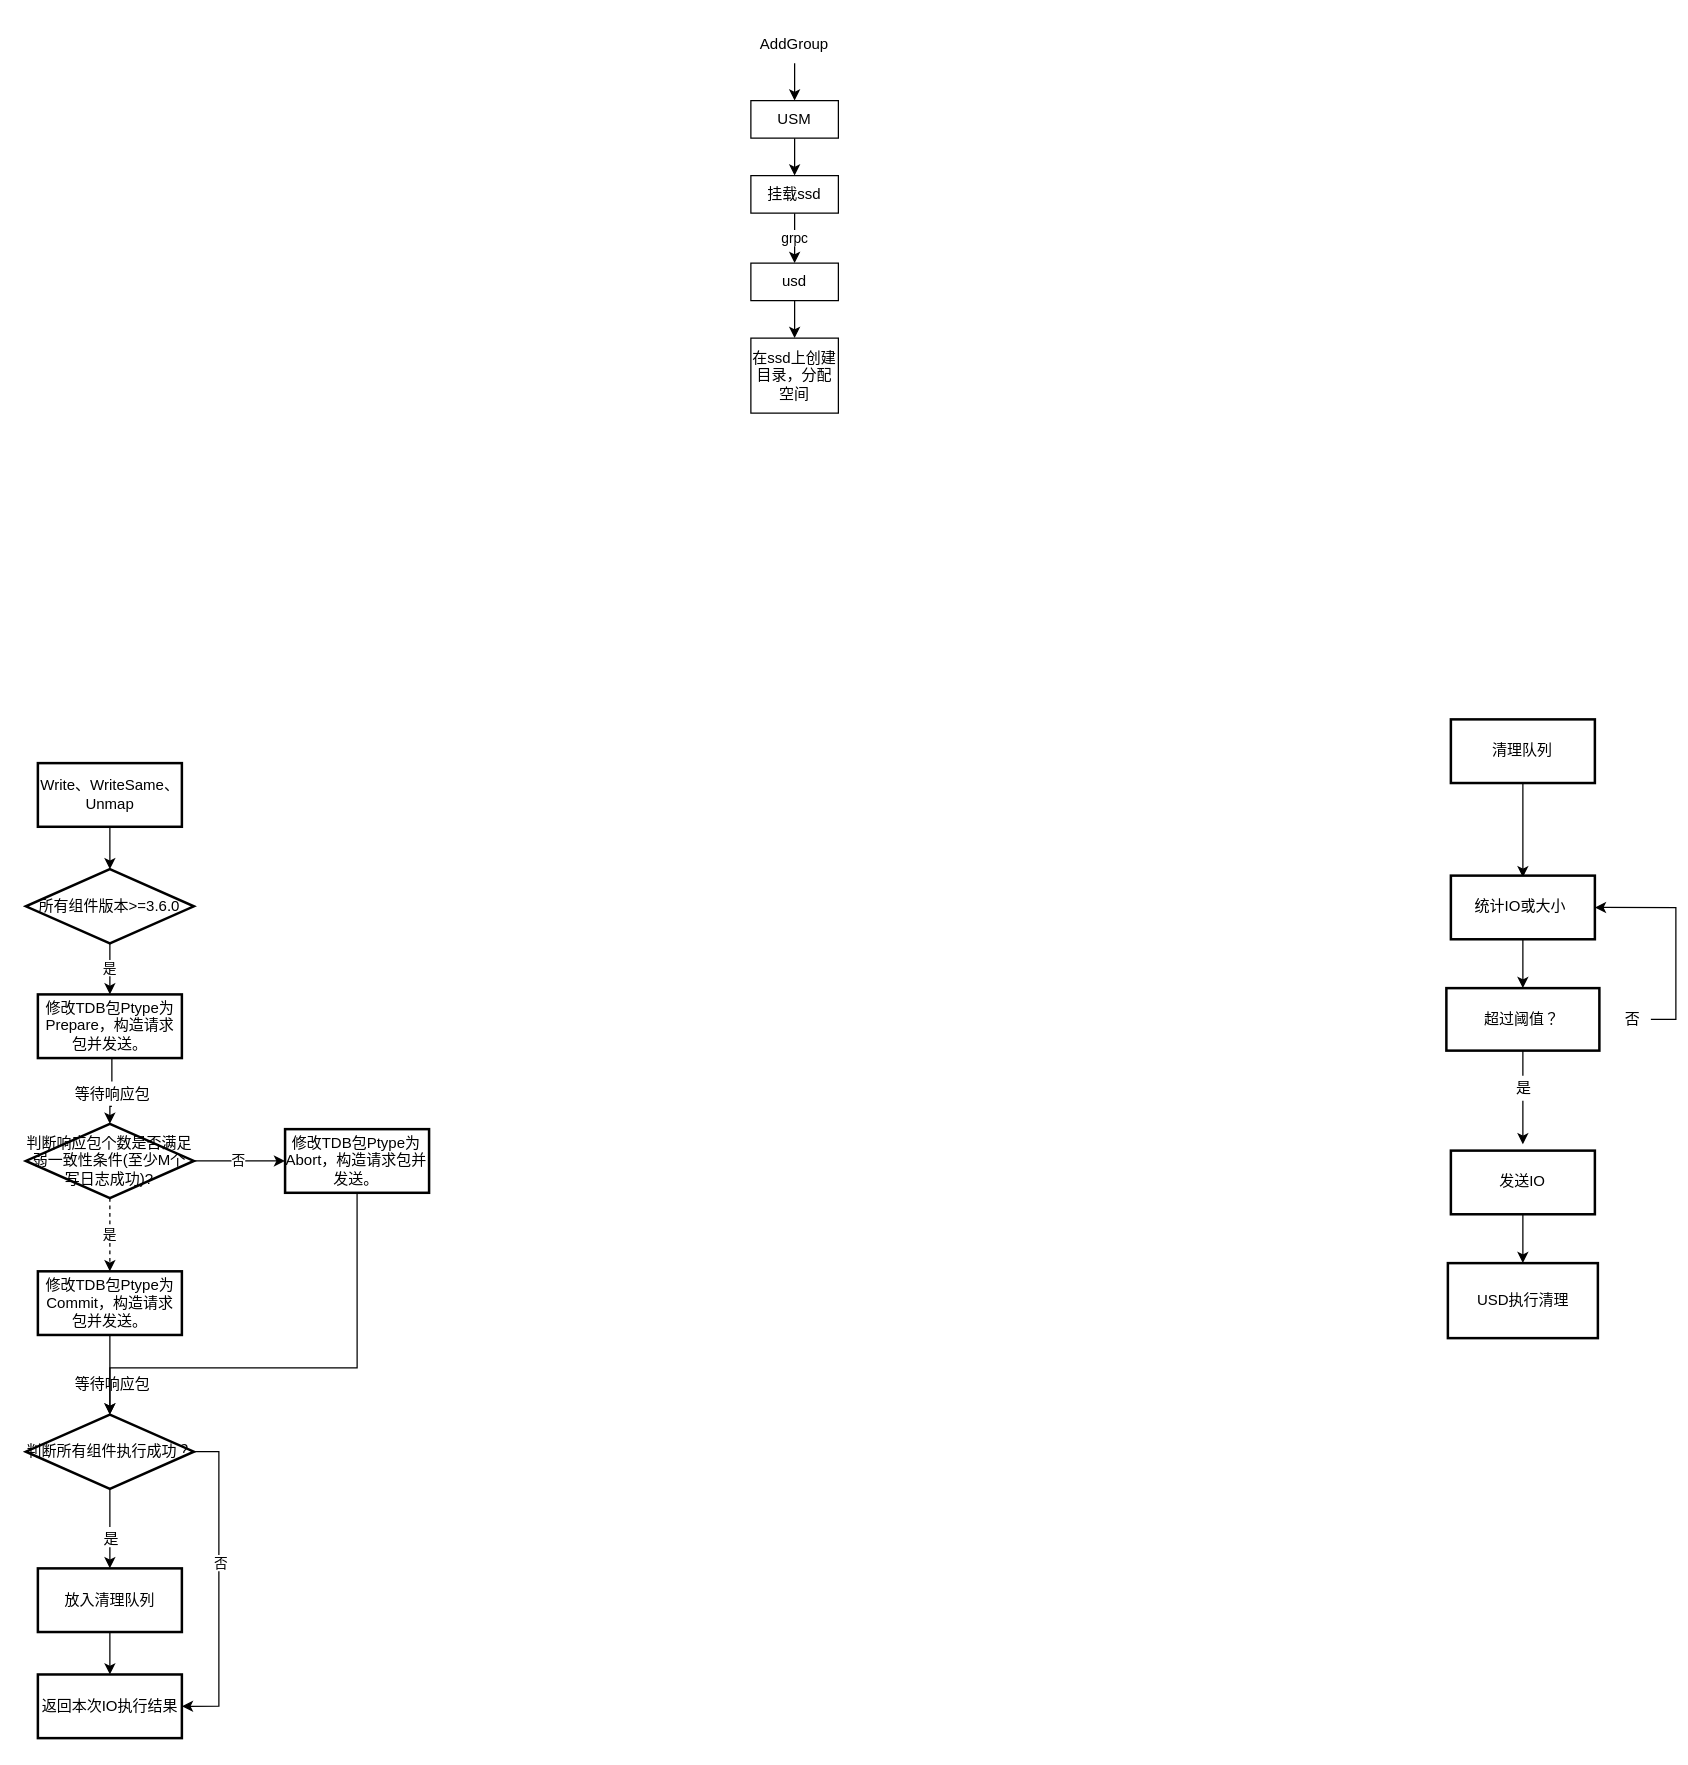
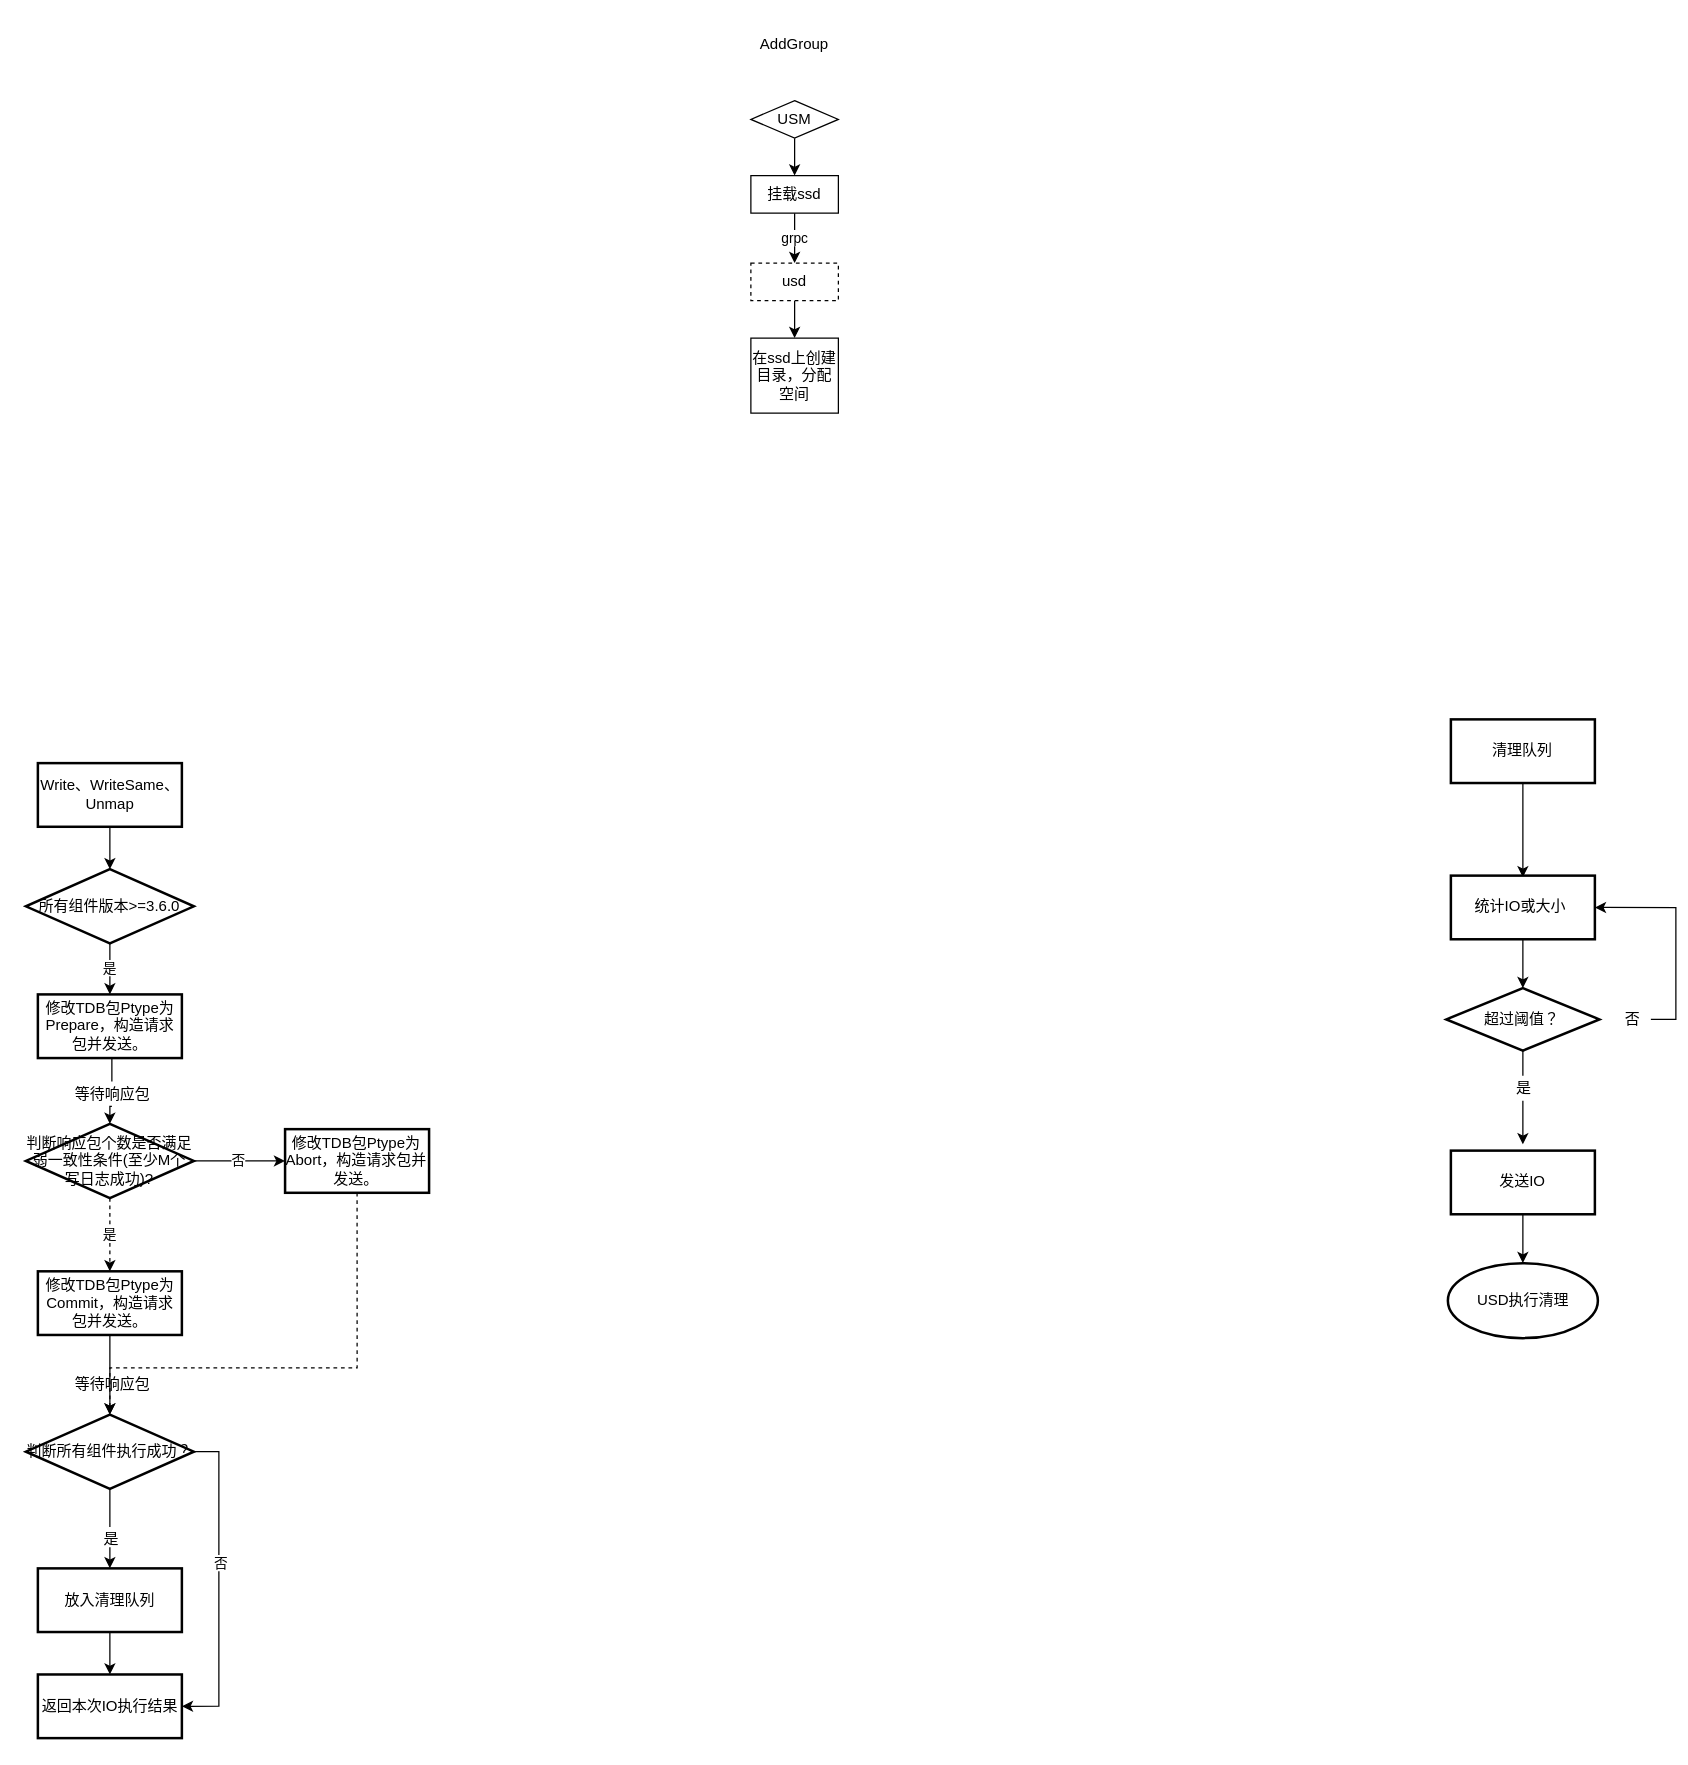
edge "AddGroup" -> "USM": removed
node "USM": shape rectangle -> diamond
node "usd": style solid -> dashed
node "超过阈值？": shape rectangle -> diamond
node "USD执行清理": shape rectangle -> ellipse
edge "修改TDB包Ptype为Abort，构造请求包并发送。" -> "判断所有组件执行成功？": style solid -> dashed
